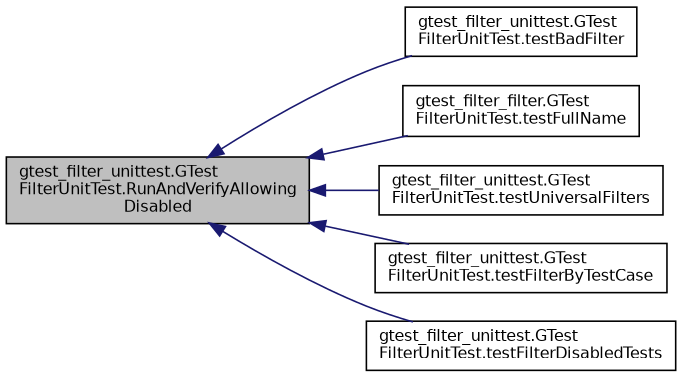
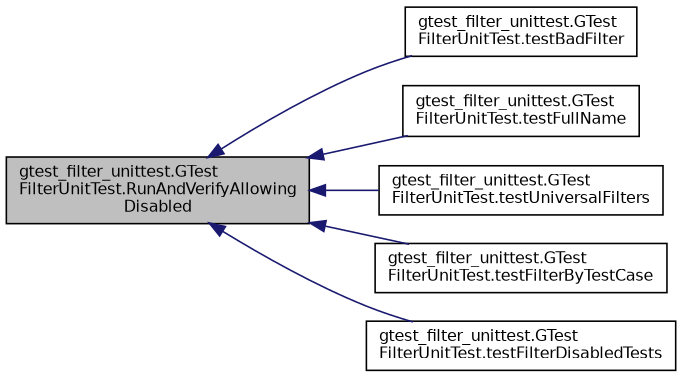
node "gtest_filter_filter.GTest FilterUnitTest.testFullName": label "gtest_filter_filter.GTest FilterUnitTest.testFullName" -> "gtest_filter_unittest.GTest FilterUnitTest.testFullName"
